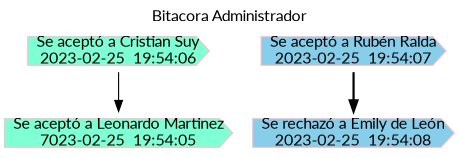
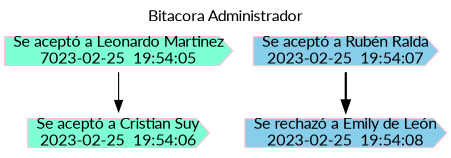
edge "Se aceptó a Cristian Suy 2023-02-25  19:54:06" -> "Se aceptó a Leonardo Martinez 7023-02-25  19:54:05": reversed
